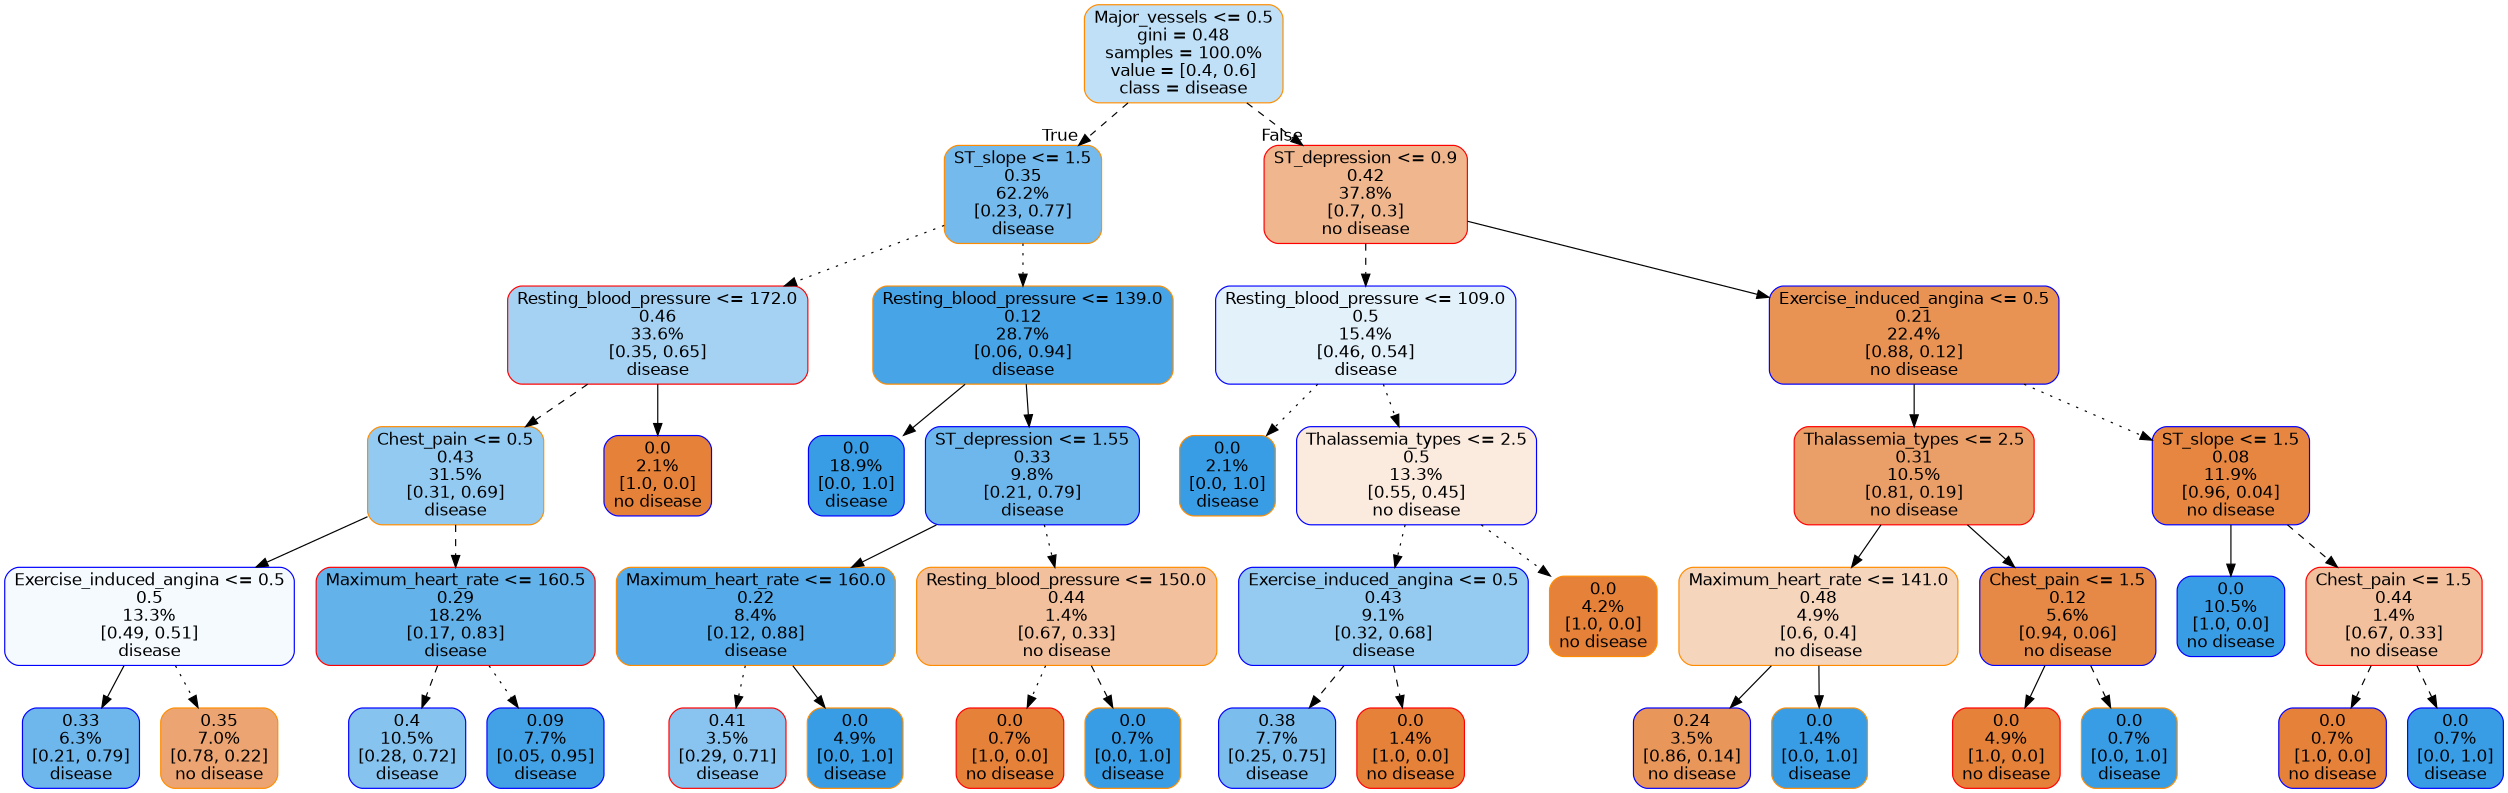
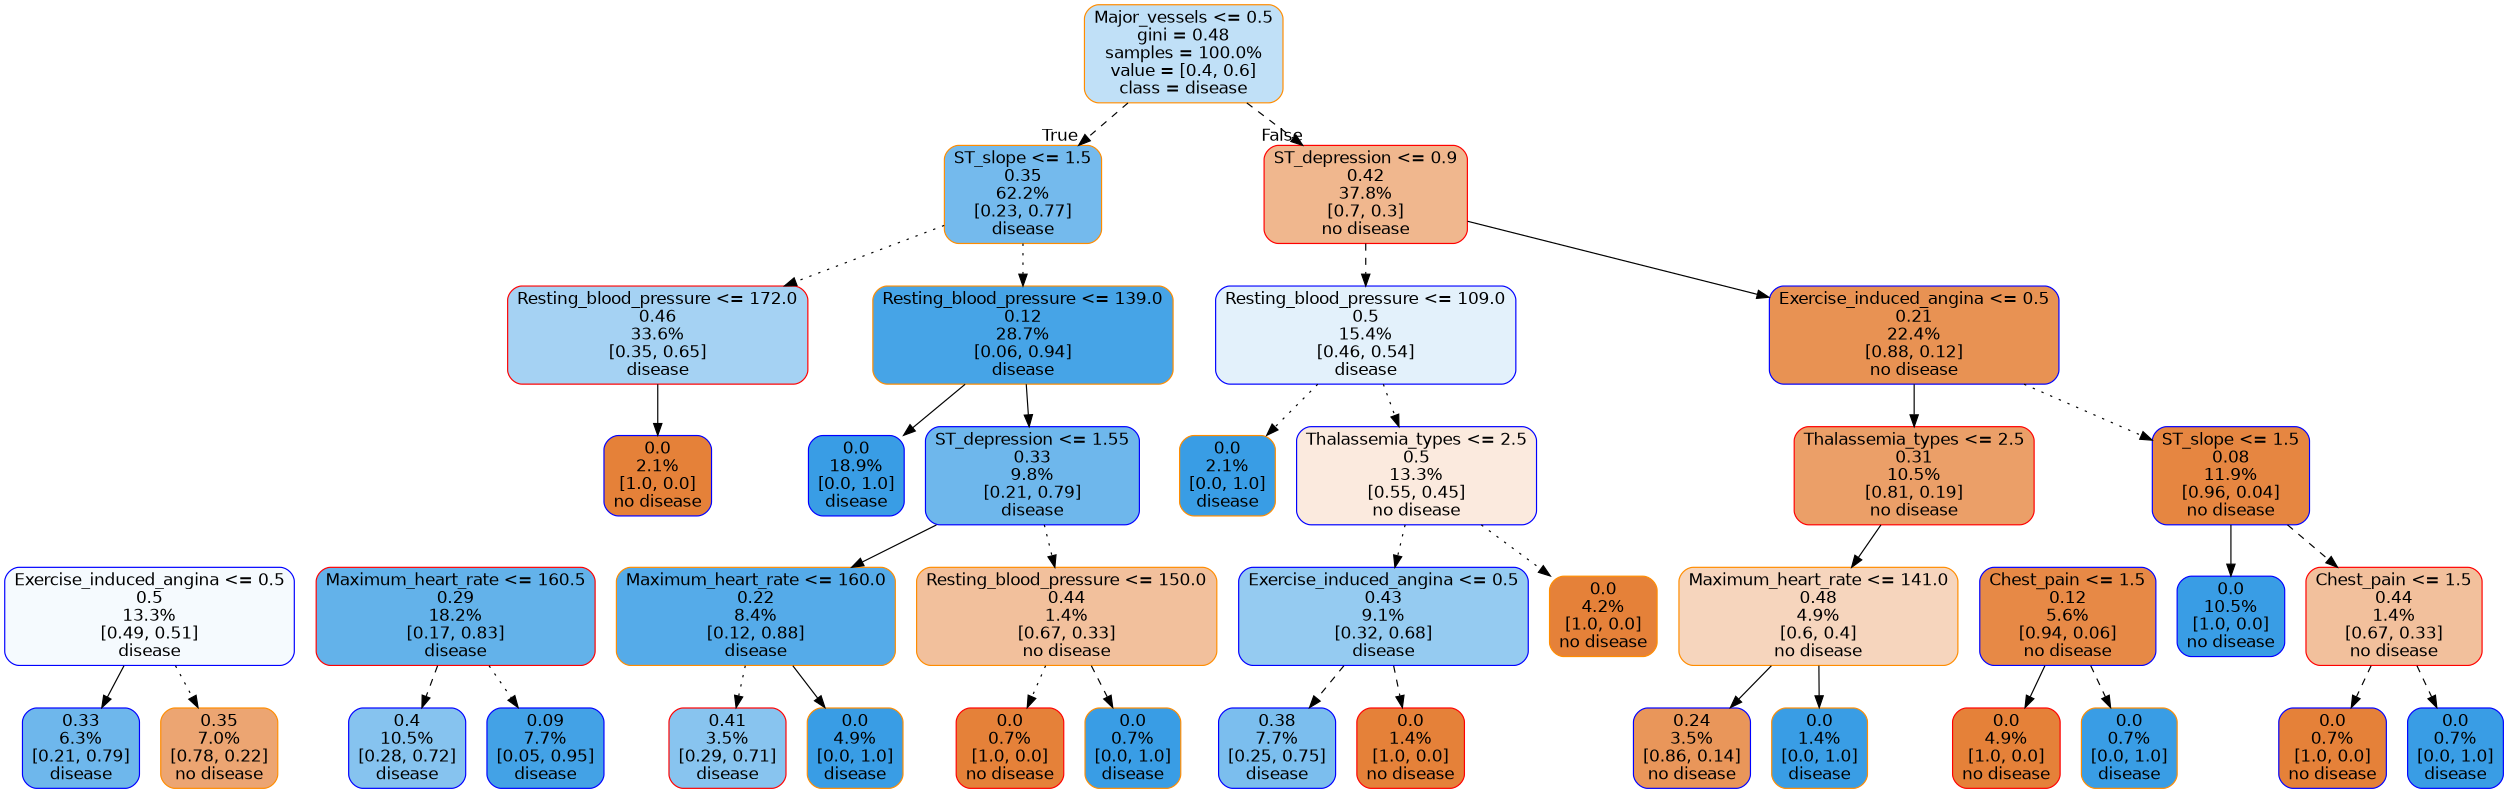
node "Chest_pain <= 0.5 0.43 31.5% [0.31, 0.69] disease": removed
edge "Thalassemia_types <= 2.5 0.31 10.5% [0.81, 0.19] no disease" -> "Chest_pain <= 1.5 0.12 5.6% [0.94, 0.06] no disease": removed
